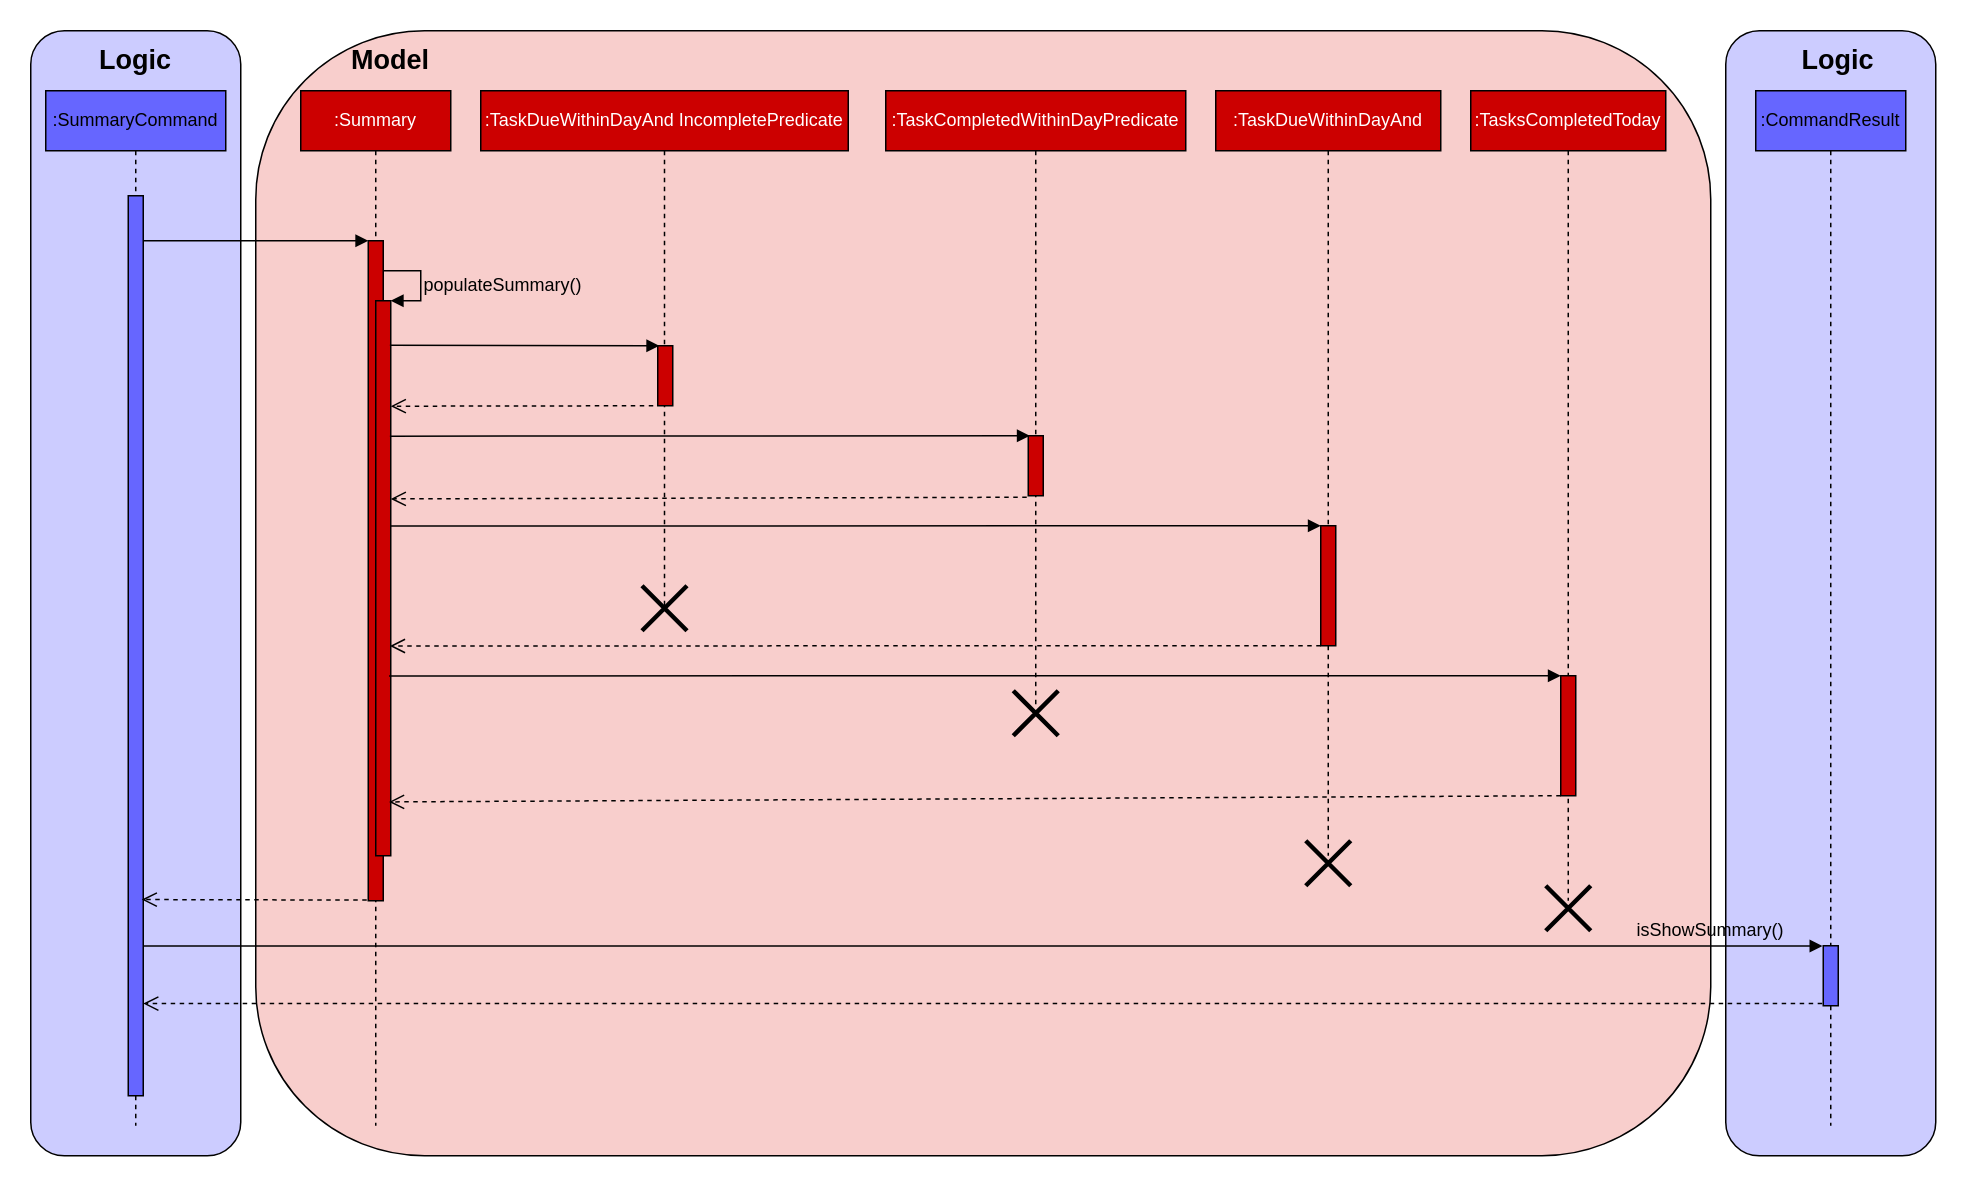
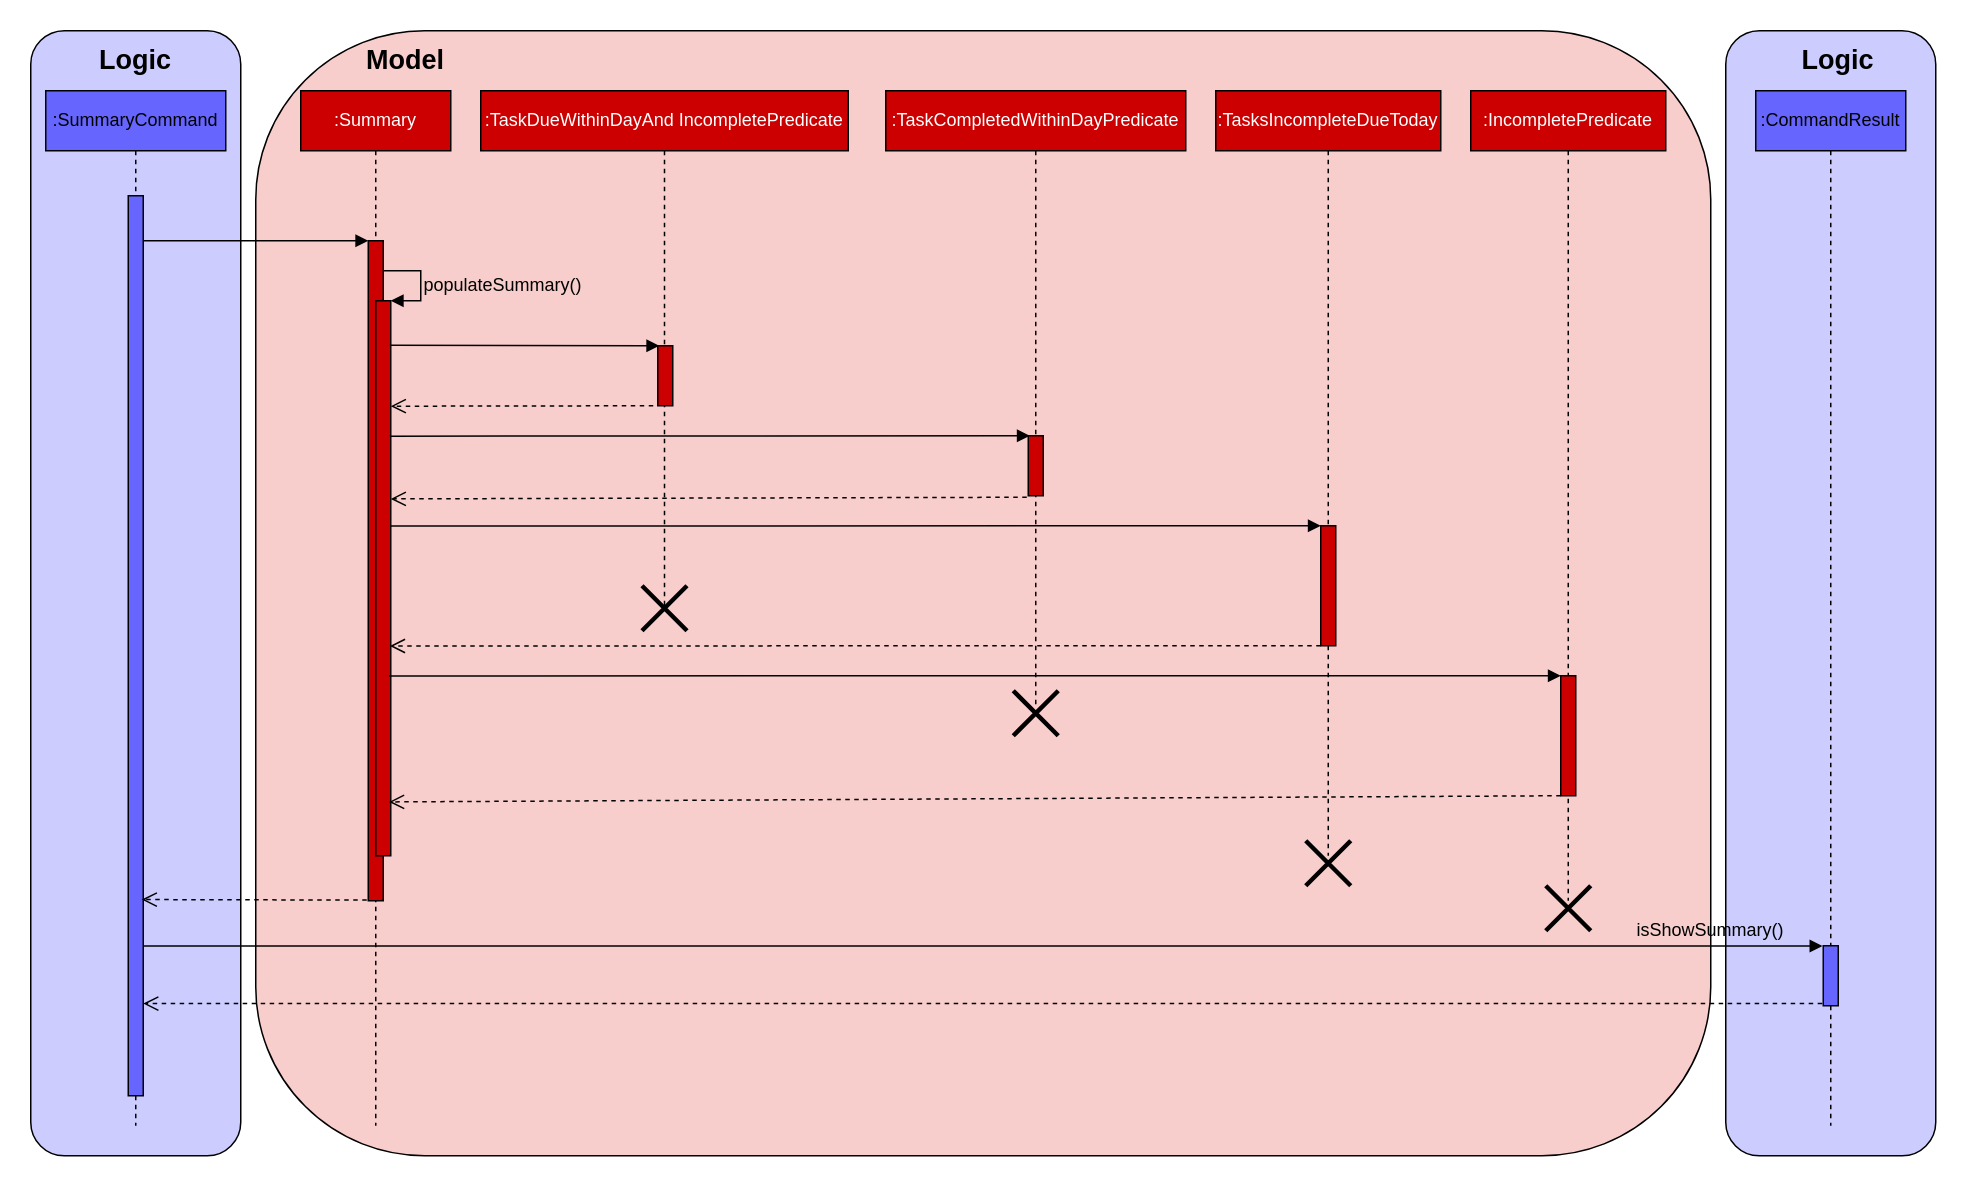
node "Model": moved (391, 61) -> (406, 61)
node ":TaskDueWithinDayAnd": label ":TaskDueWithinDayAnd" -> ":TasksIncompleteDueToday"
node ":TasksCompletedToday": label ":TasksCompletedToday" -> ":IncompletePredicate"
